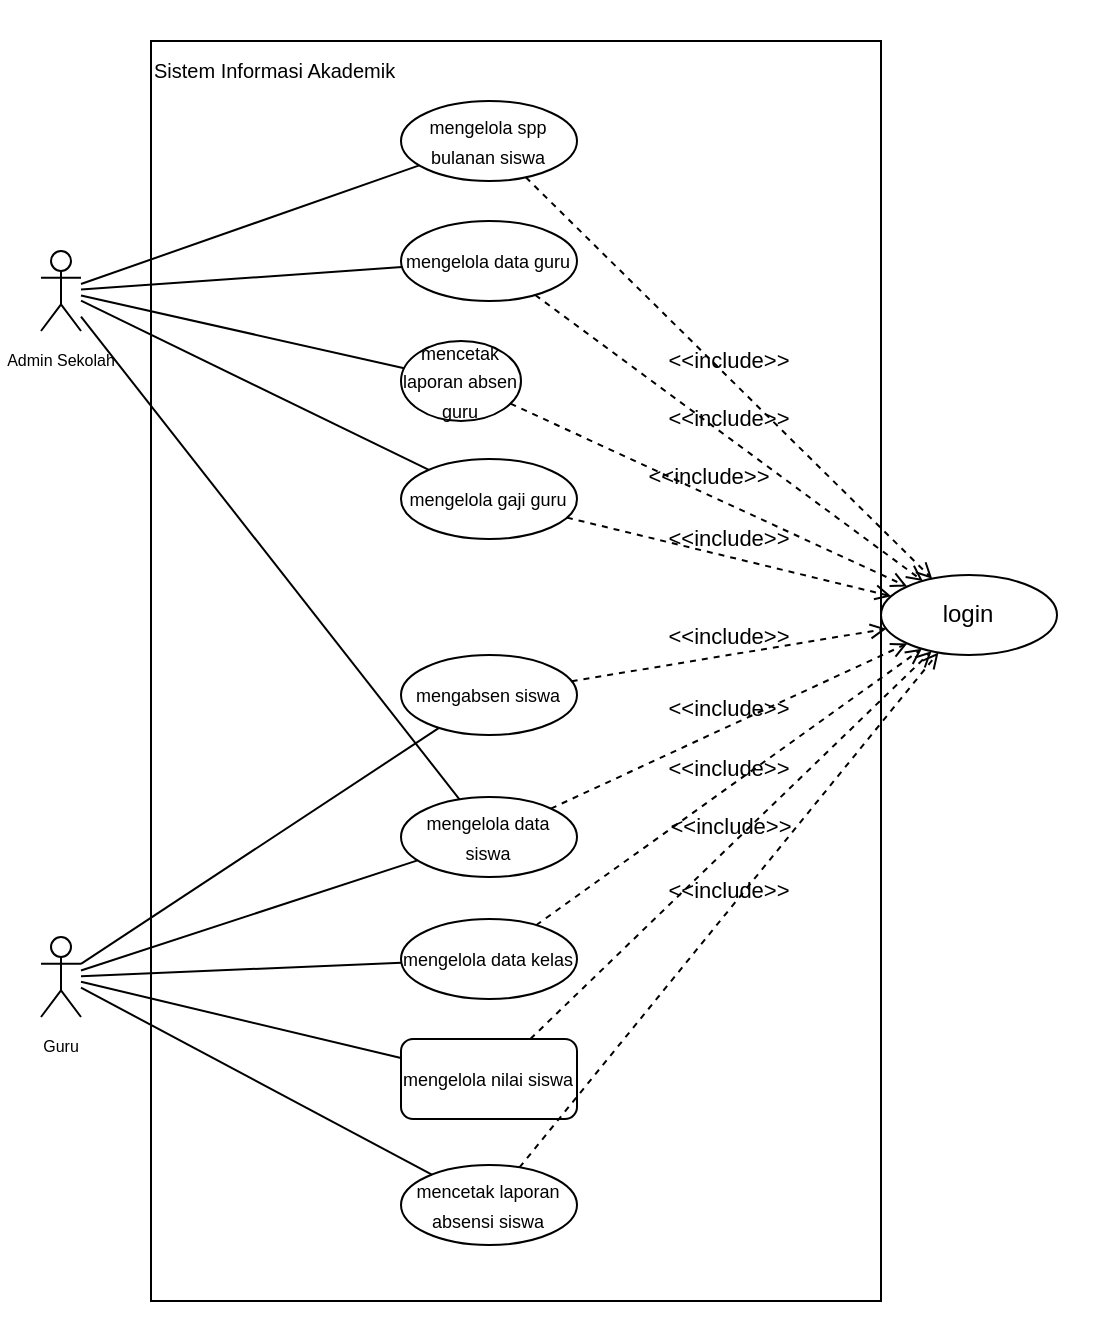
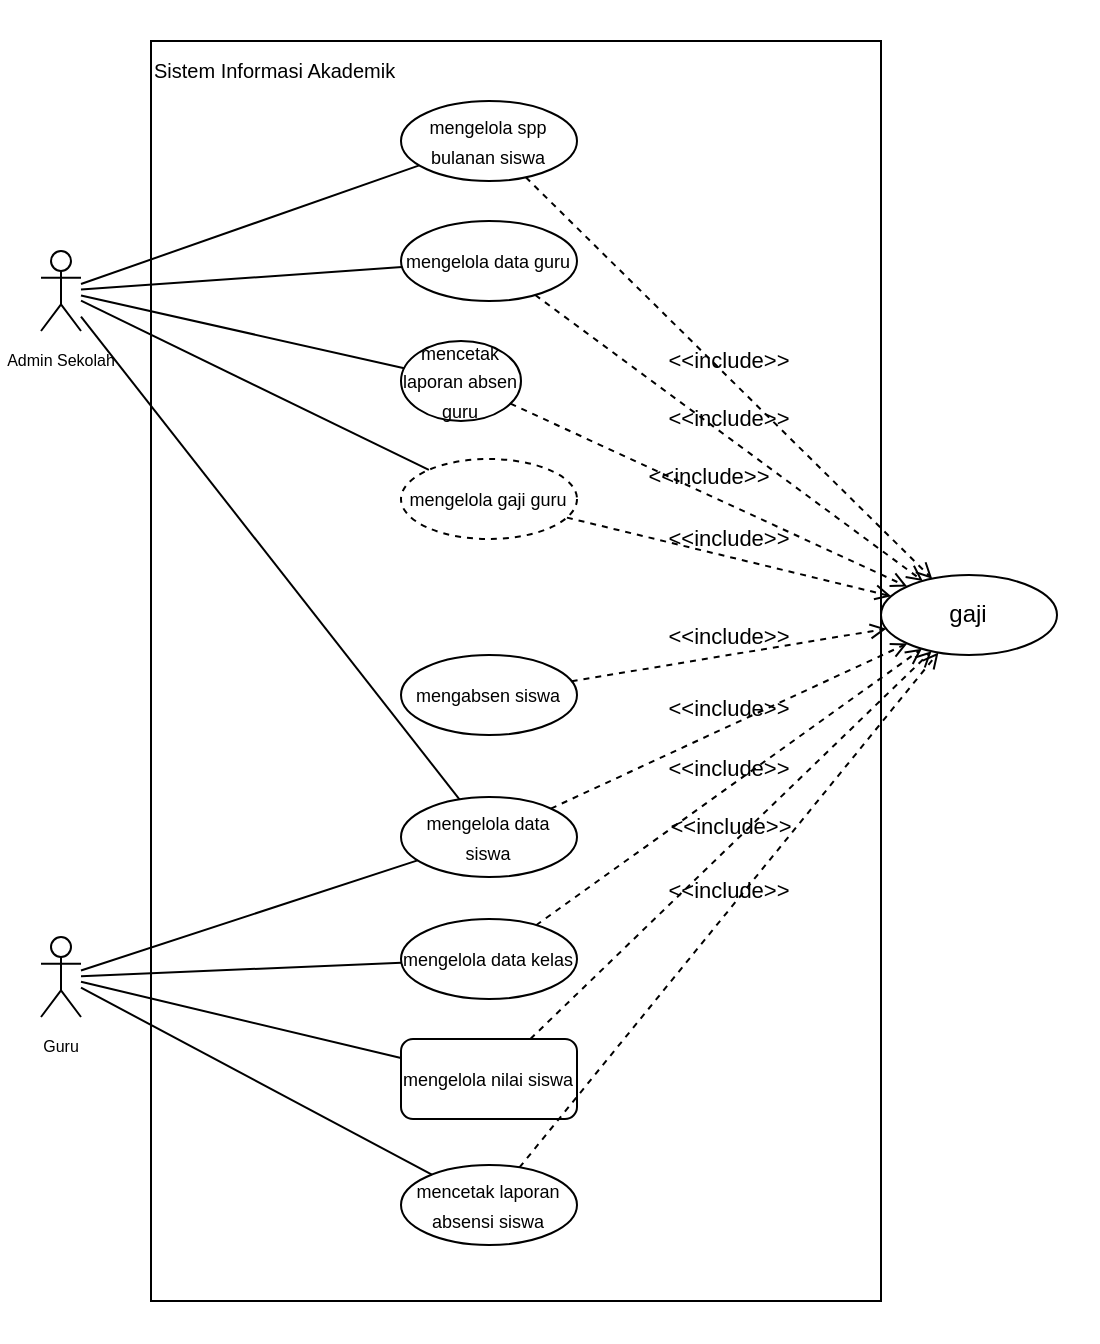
node "mengelola gaji guru": style solid -> dashed
node "login": label "login" -> "gaji"
edge "mengabsen siswa" -- "Guru": removed
